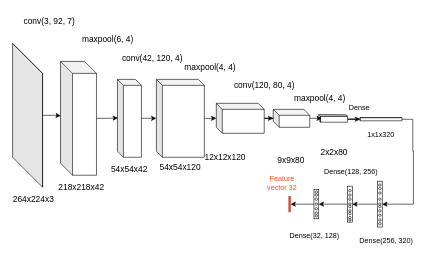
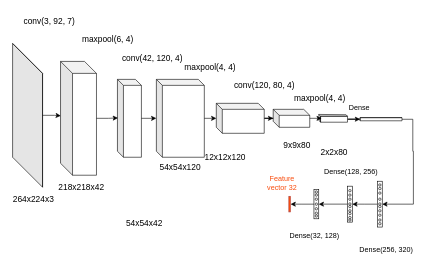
node "1x1x320": removed
node "9x9x80": moved (291, 161) -> (297, 146)
node "54x54x42": moved (129, 170) -> (144, 224)
node "Dense(256, 320)": moved (387, 242) -> (387, 251)
